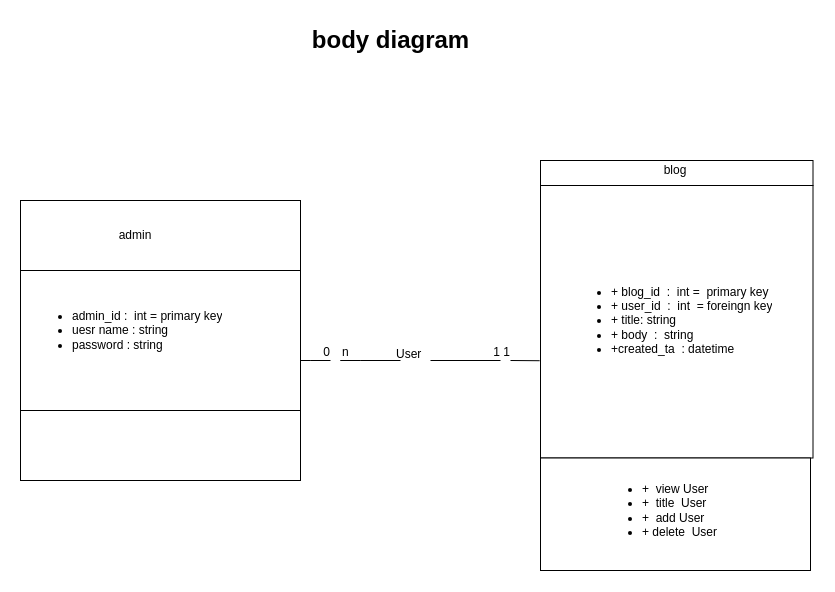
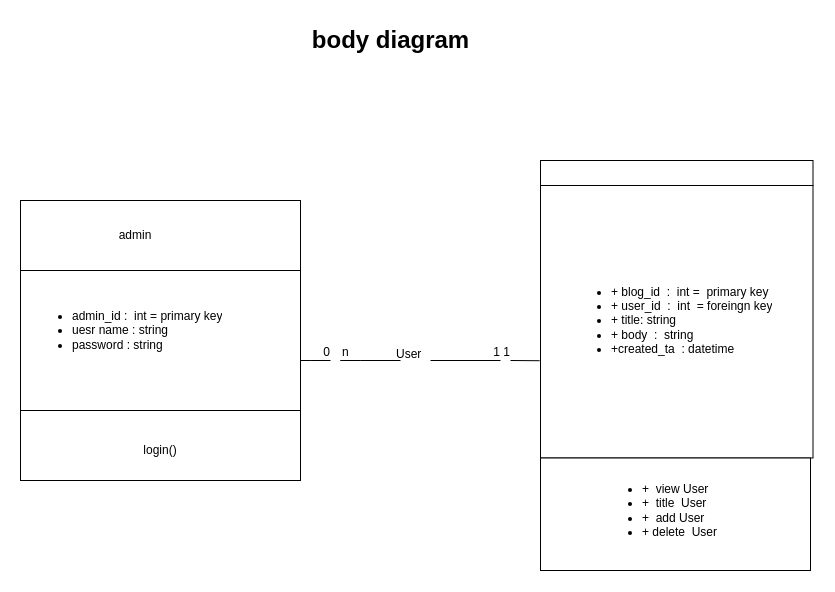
node "blog": removed
node "login()": added
